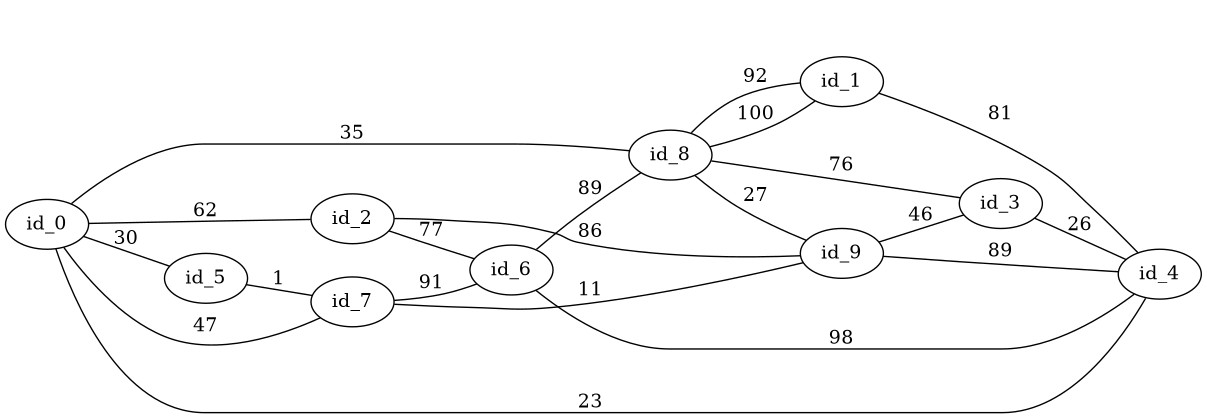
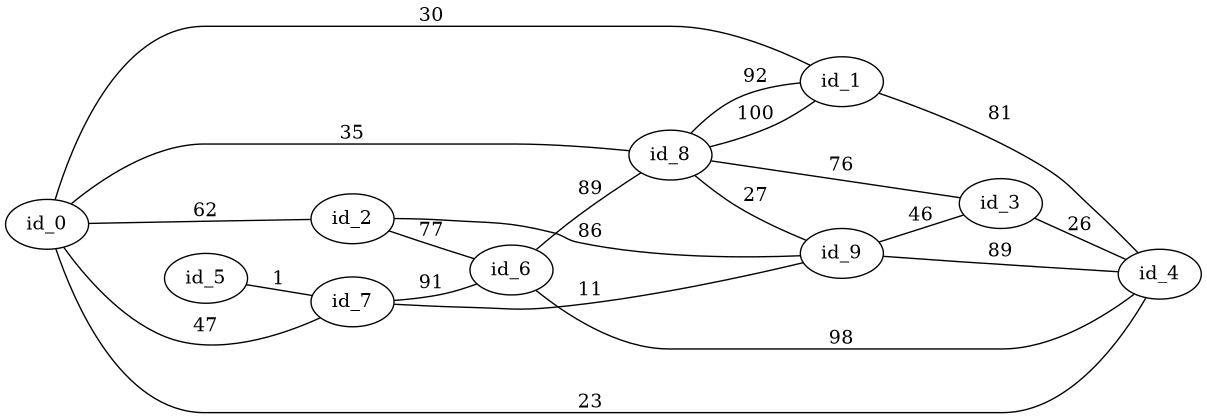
edge "id_0" -- "id_5": now "id_0" -- "id_1"
